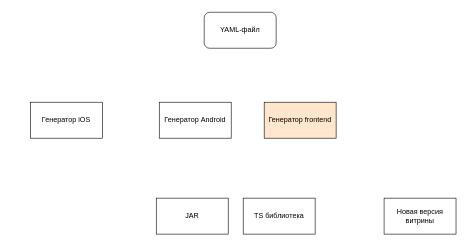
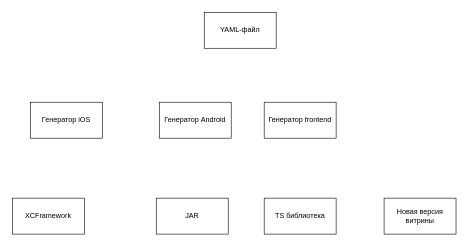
node "YAML-файл": shape rounded rectangle -> rectangle
node "Генератор frontend": fillcolor #ffe6cc -> #ffffff
node "XCFramework": added
node "TS библиотека": moved (279, 216) -> (300, 216)
